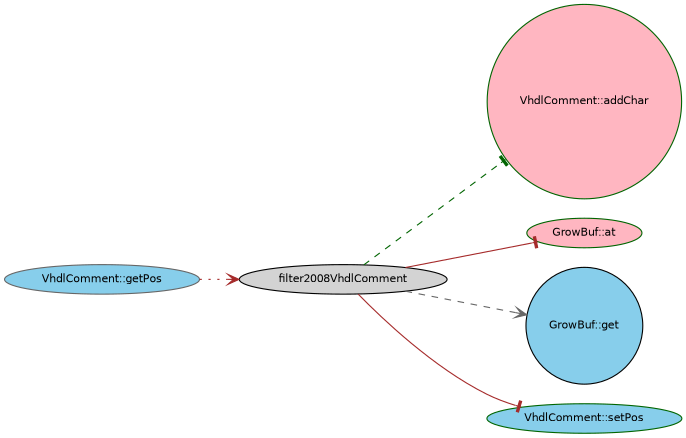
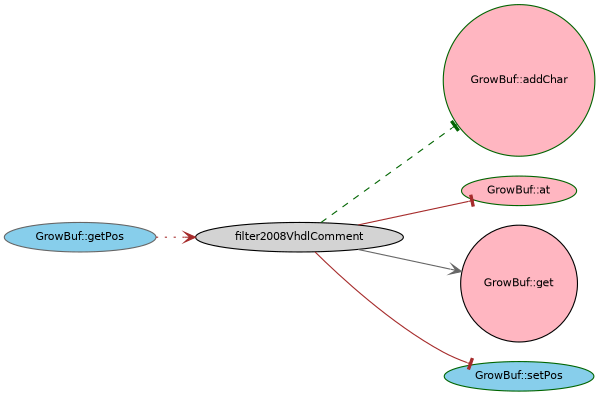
node "VhdlComment::addChar": label "VhdlComment::addChar" -> "GrowBuf::addChar"
node "VhdlComment::getPos": label "VhdlComment::getPos" -> "GrowBuf::getPos"
edge "filter2008VhdlComment" -> "GrowBuf::get": style dashed -> solid
node "GrowBuf::get": fillcolor skyblue -> lightpink
node "VhdlComment::setPos": label "VhdlComment::setPos" -> "GrowBuf::setPos"
